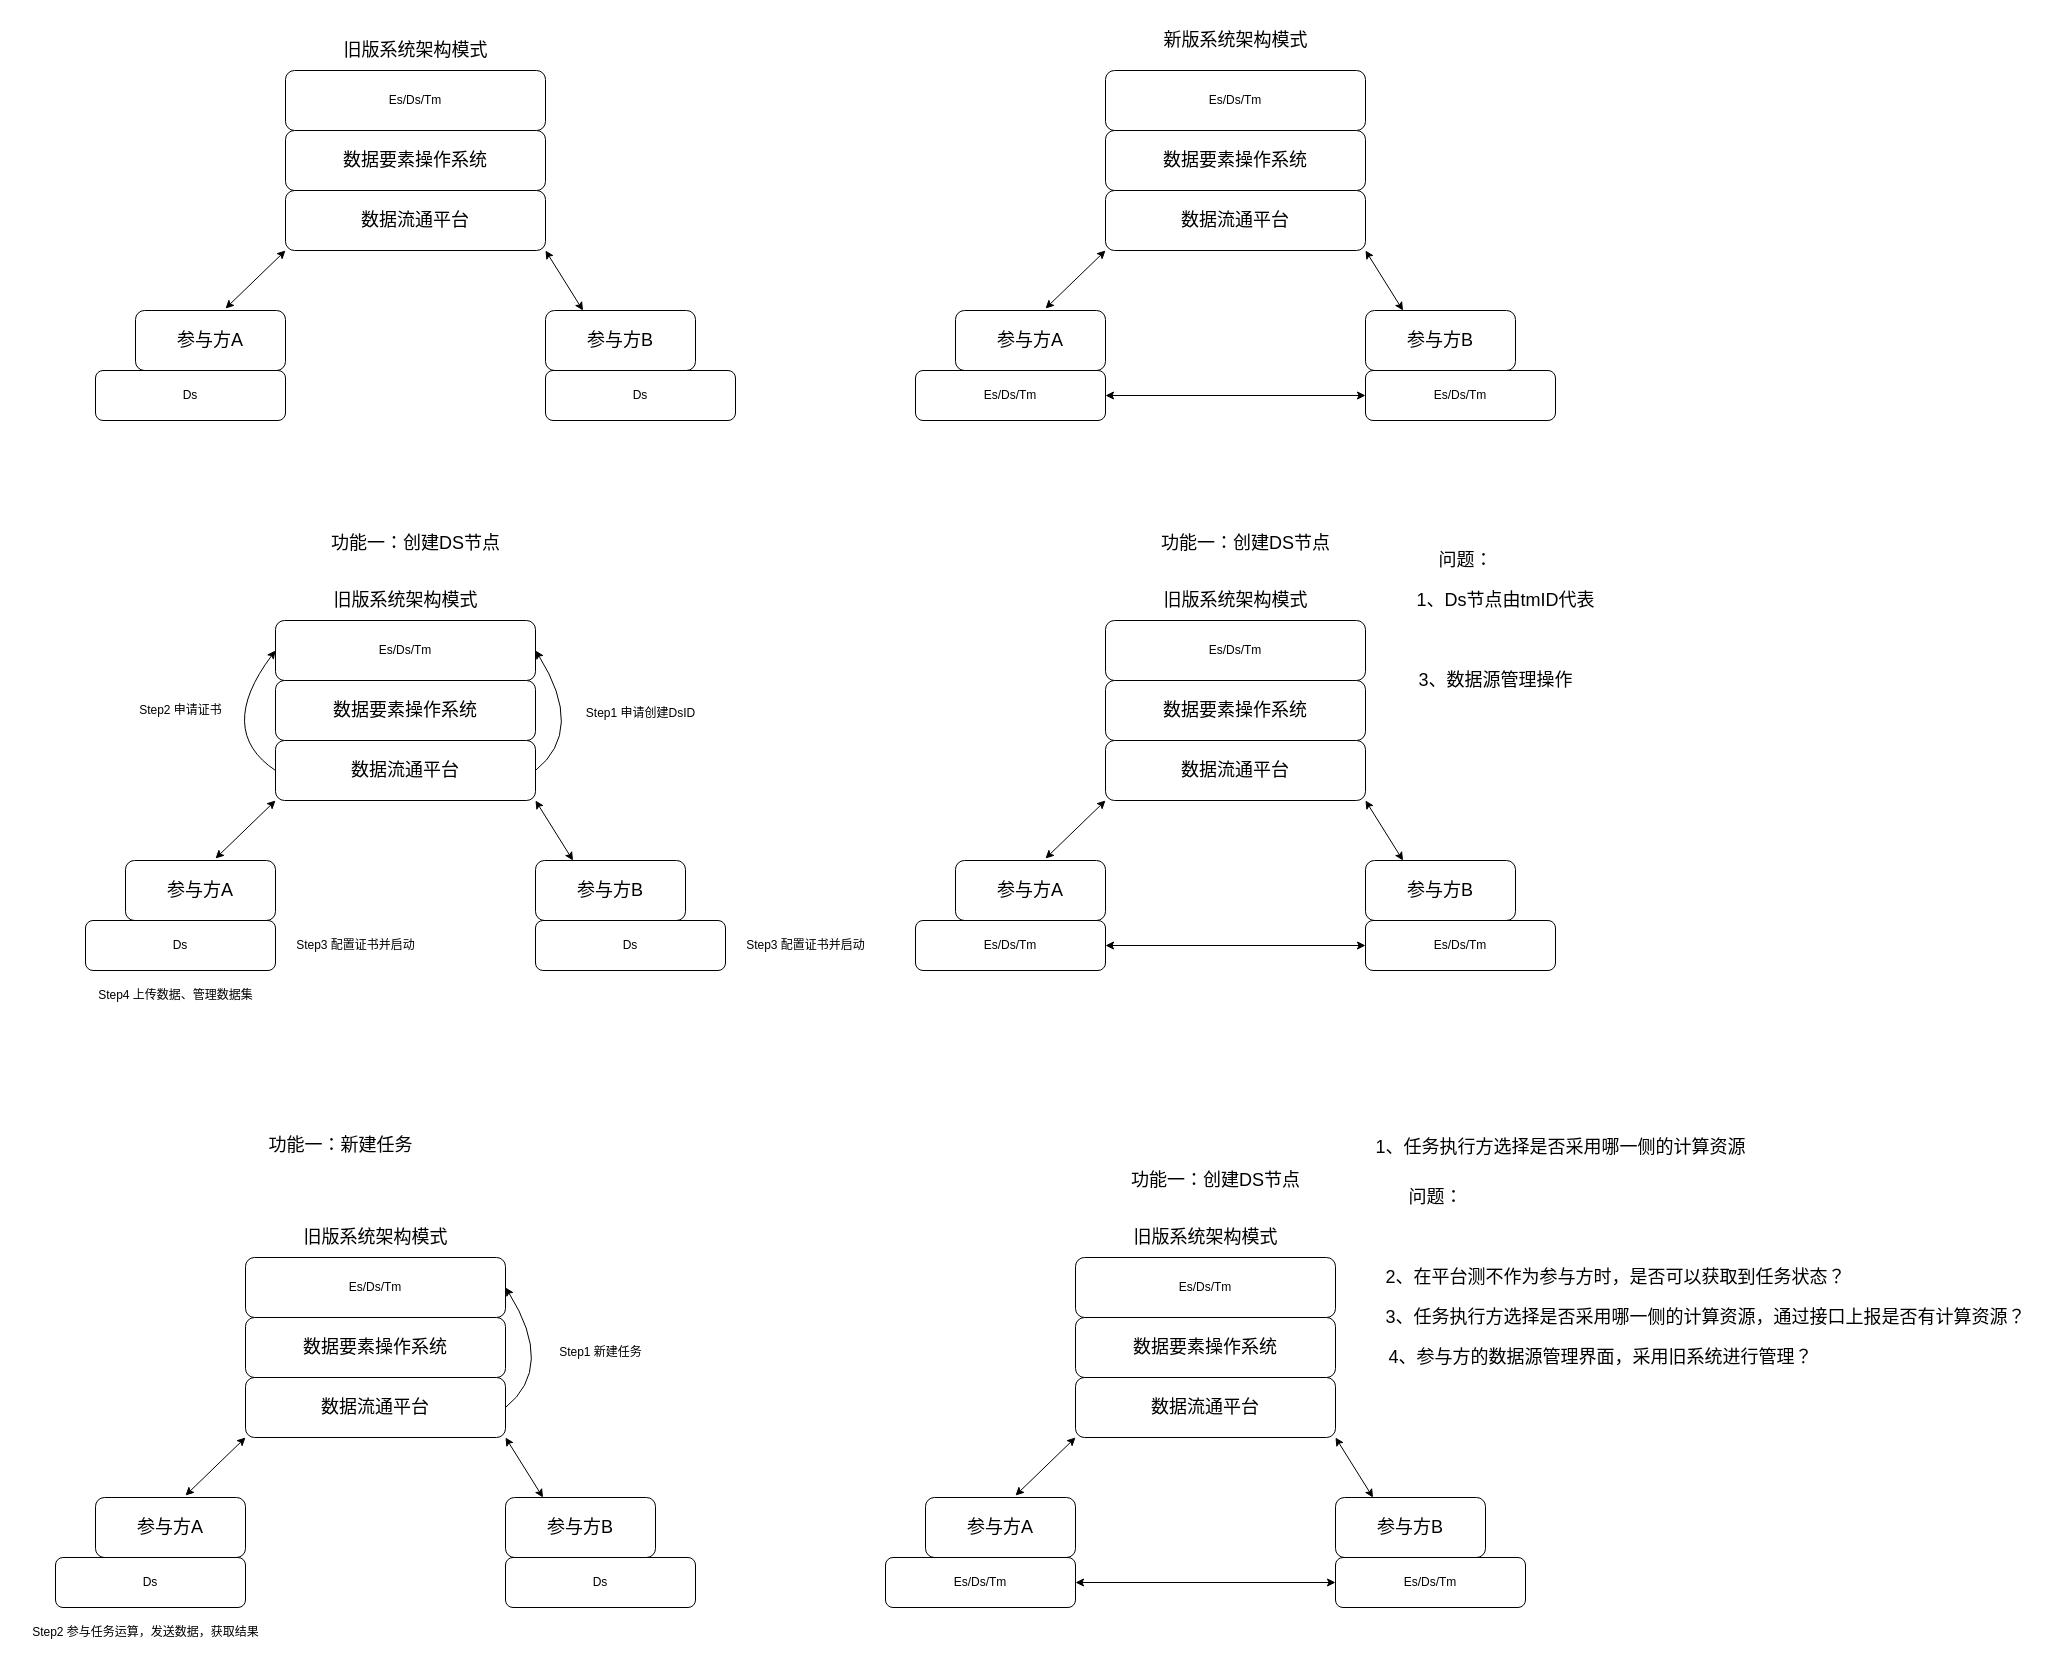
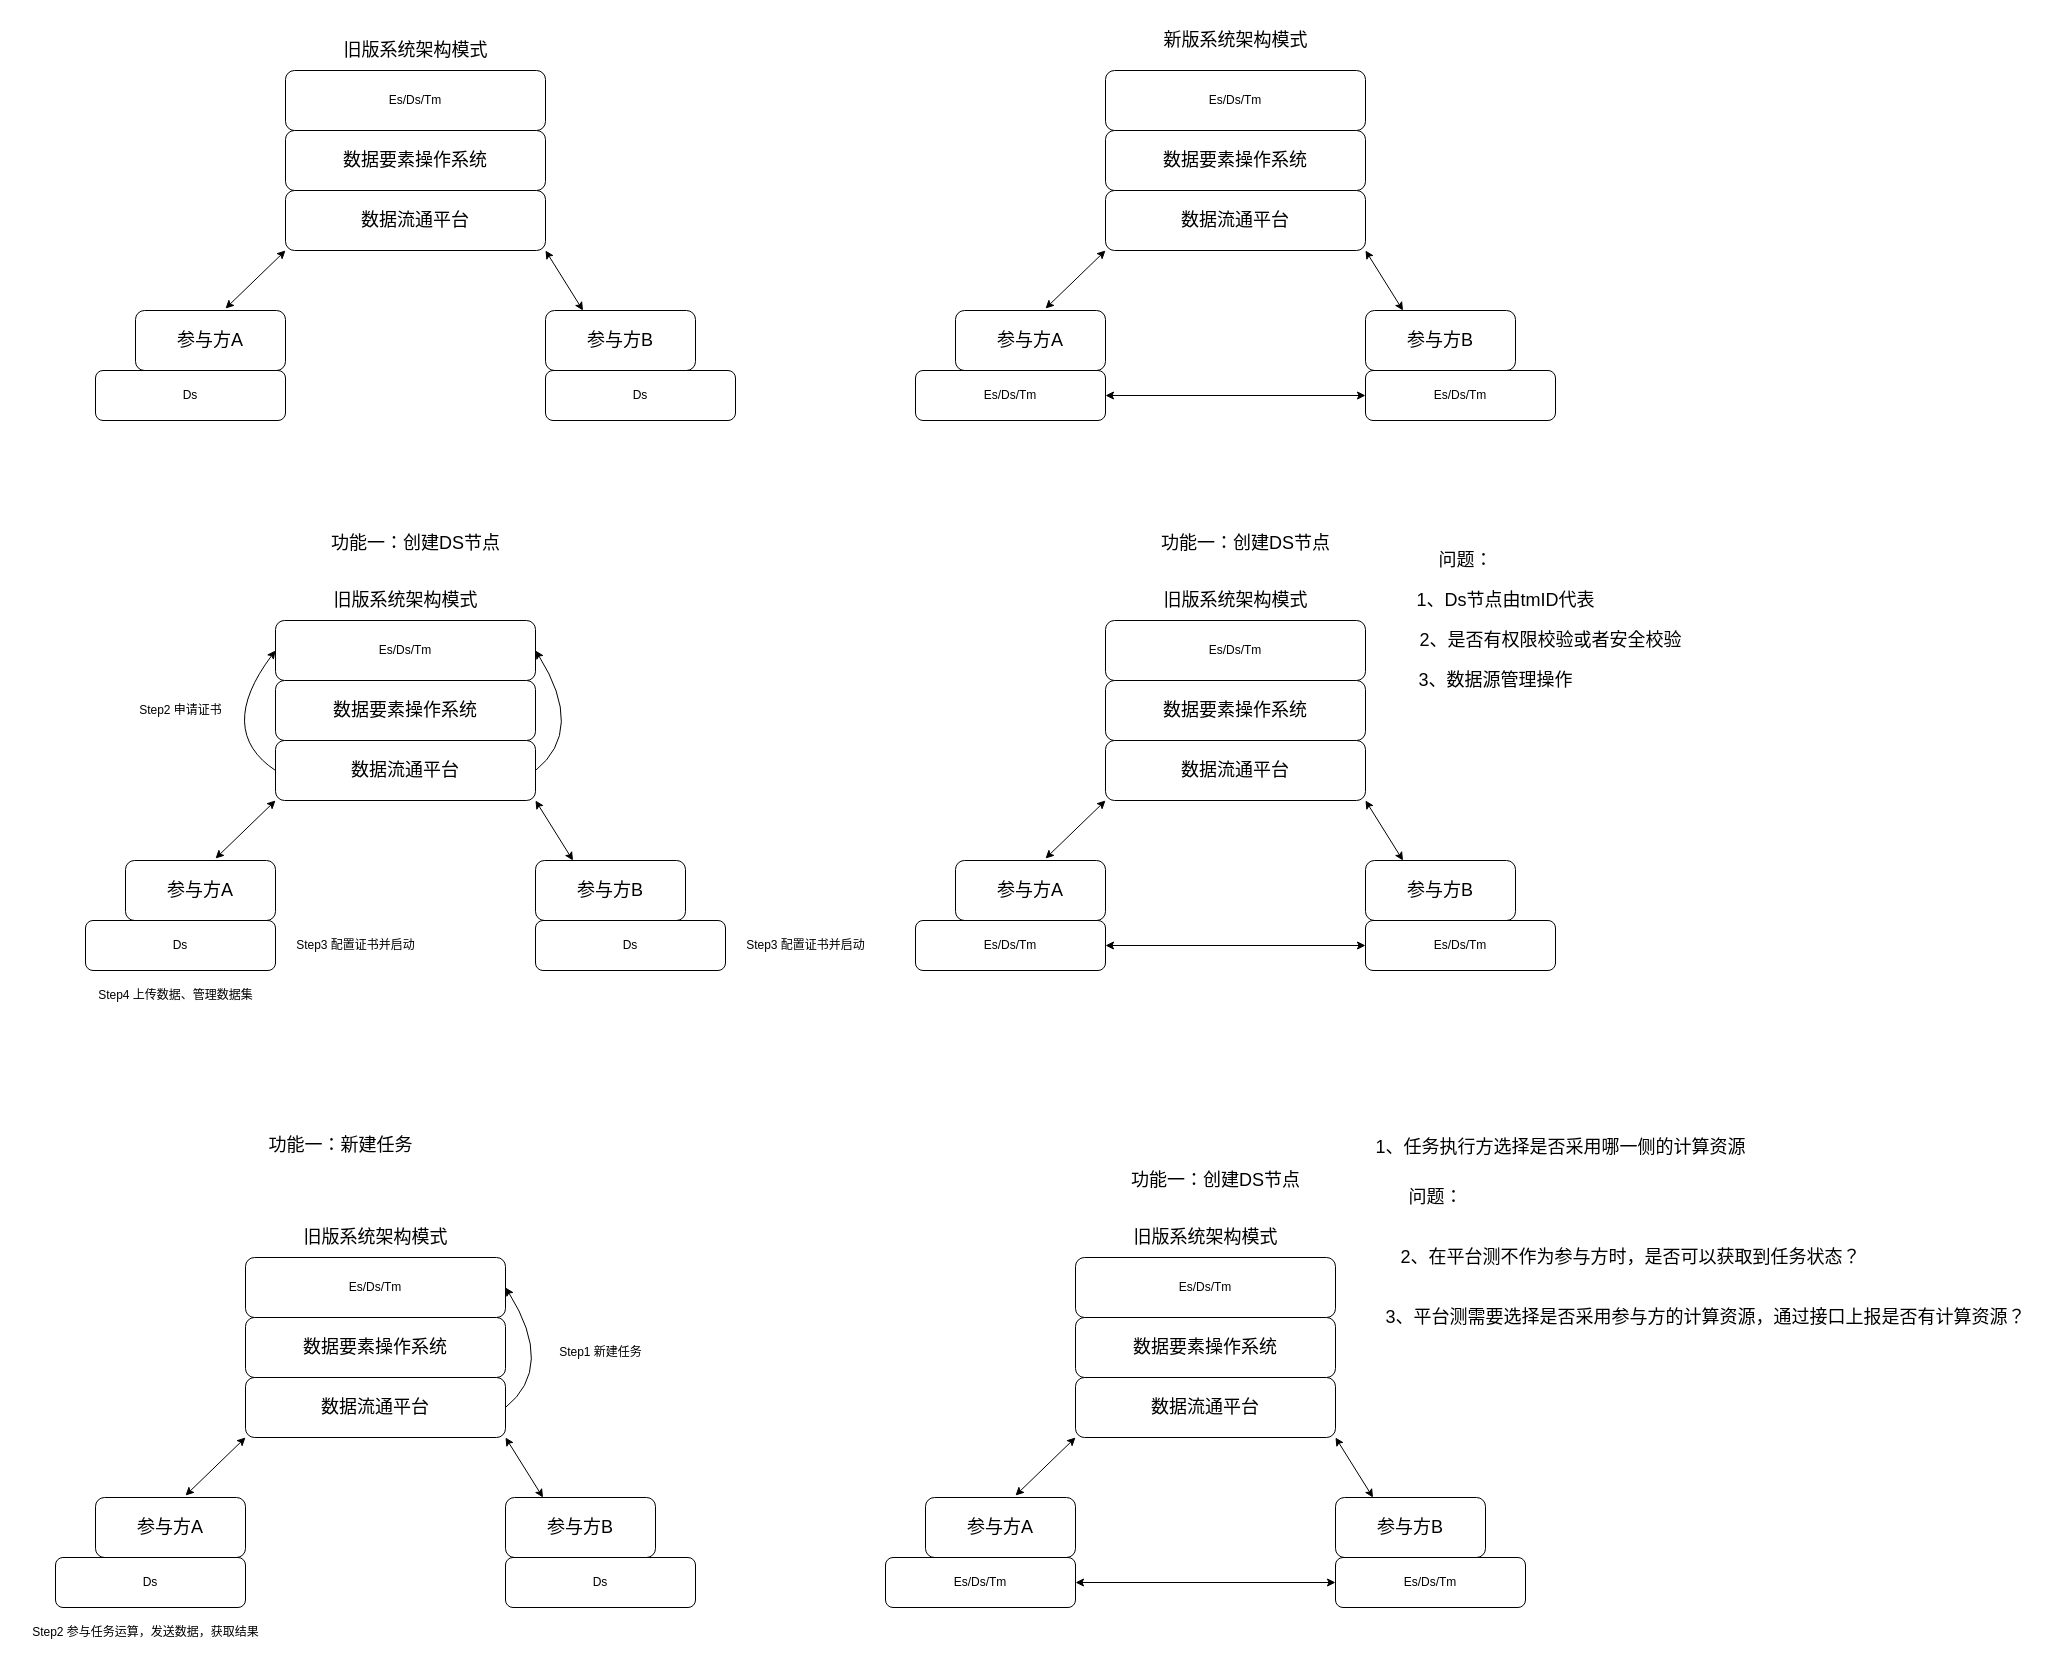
node "2、是否有权限校验或者安全校验": added
node "Step1 申请创建DsID": removed
node "2、在平台测不作为参与方时，是否可以获取到任务状态？": moved (1616, 1278) -> (1631, 1258)
node "3、任务执行方选择是否采用哪一侧的计算资源，通过接口上报是否有计算资源？": label "3、任务执行方选择是否采用哪一侧的计算资源，通过接口上报是否有计算资源？" -> "3、平台测需要选择是否采用参与方的计算资源，通过接口上报是否有计算资源？"
node "4、参与方的数据源管理界面，采用旧系统进行管理？": removed
